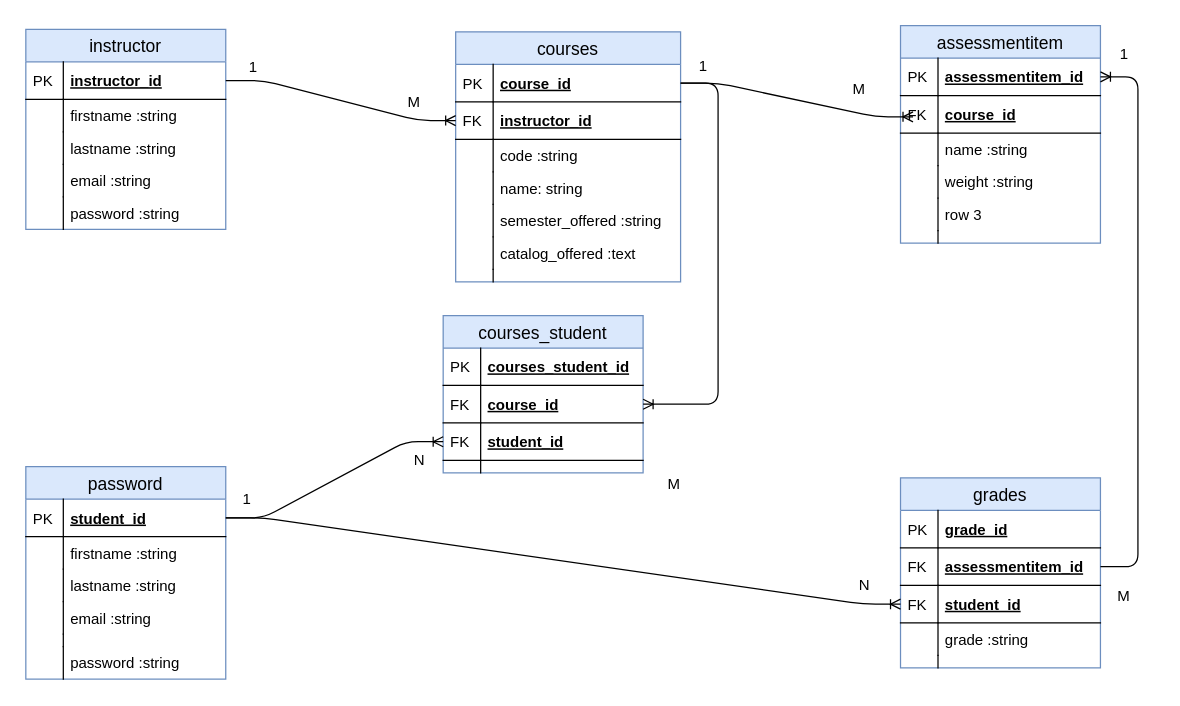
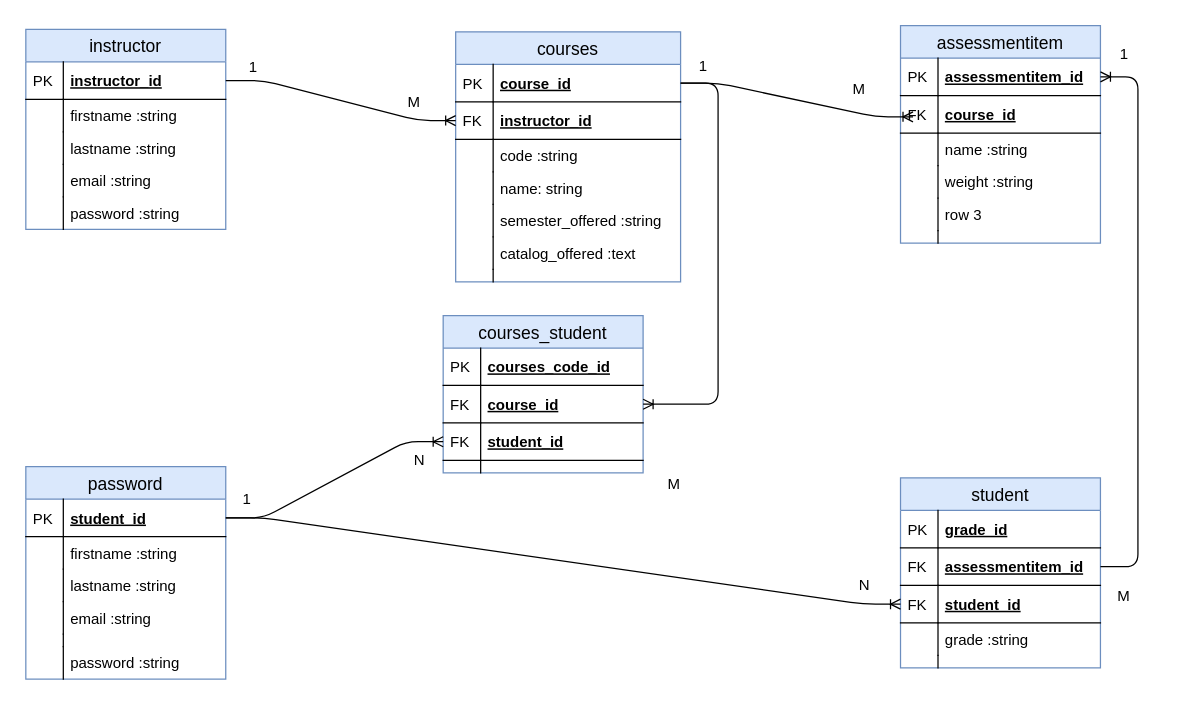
node "courses_student_id": label "courses_student_id" -> "courses_code_id"
node "grades": label "grades" -> "student"
